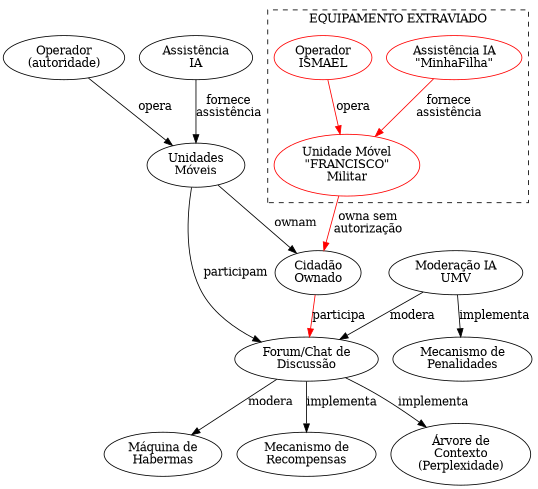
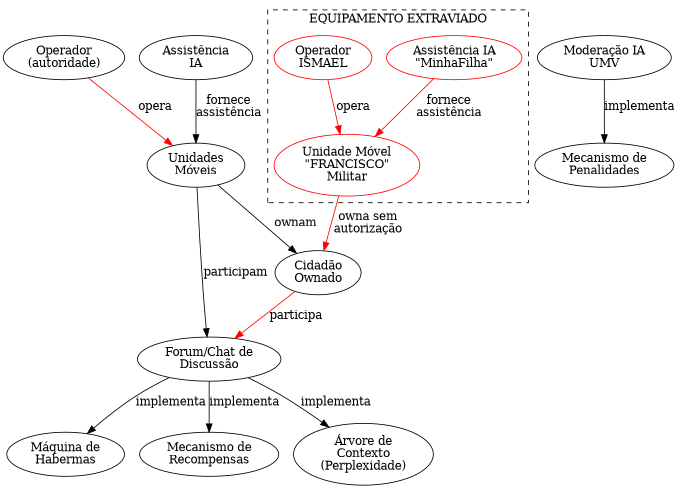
edge "Operador (autoridade)" -> "Unidades Móveis": color black -> red
edge "Moderação IA UMV" -> "Forum/Chat de Discussão": removed, label "modera"
edge "Forum/Chat de Discussão" -> "Máquina de Habermas": label "modera" -> "implementa"
